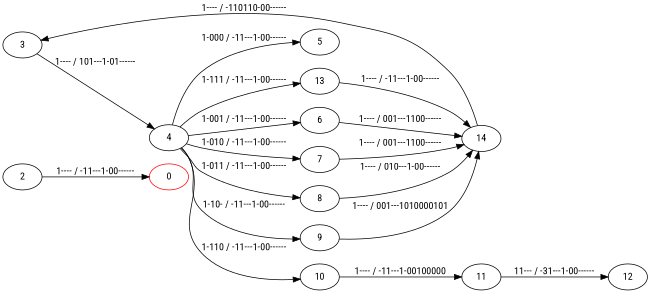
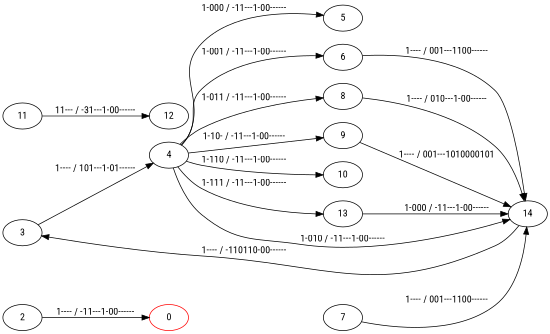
edge "13" -> "14": label "1---- / -11---1-00------" -> "1-000 / -11---1-00------"
edge "4" -> "7": now "4" -> "14"
edge "10" -> "11": removed, label "1---- / -11---1-00100000"
